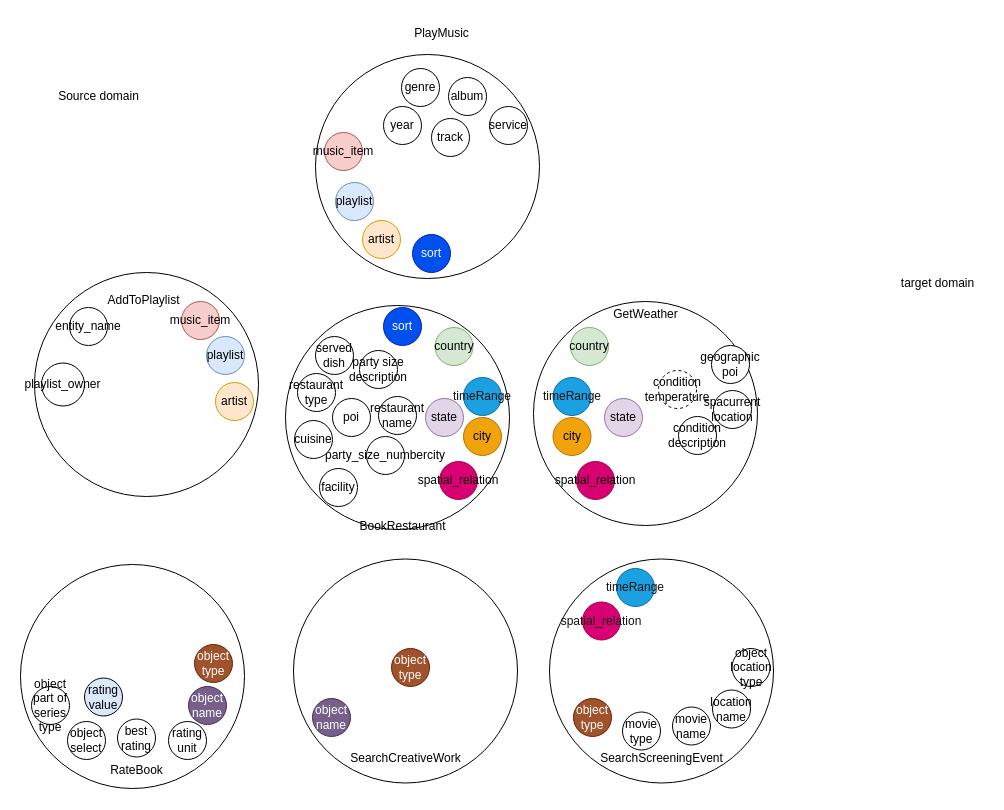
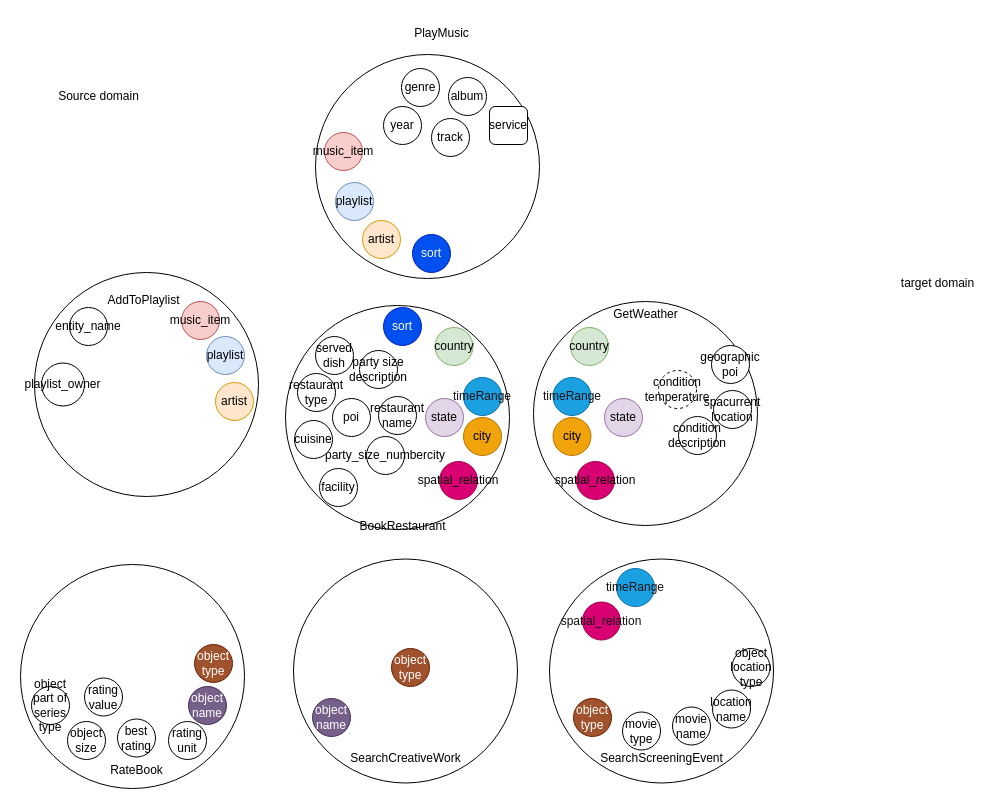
node "service": shape ellipse -> rounded rectangle
node "rating value": fillcolor #dae8fc -> #ffffff
node "object select": label "object select" -> "object size"
